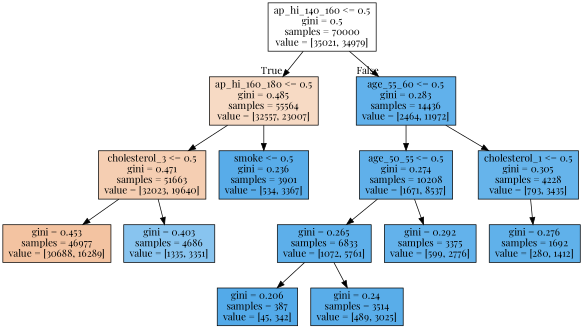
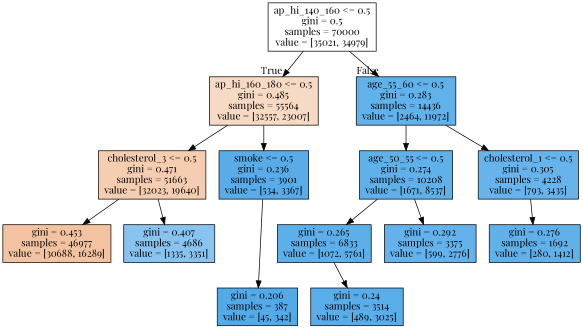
node "gini = 0.403 samples = 4686 value = [1335, 3351]": label "gini = 0.403 samples = 4686 value = [1335, 3351]" -> "gini = 0.407 samples = 4686 value = [1335, 3351]"
edge "gini = 0.265 samples = 6833 value = [1072, 5761]" -> "gini = 0.206 samples = 387 value = [45, 342]": now "smoke <= 0.5 gini = 0.236 samples = 3901 value = [534, 3367]" -> "gini = 0.206 samples = 387 value = [45, 342]"
